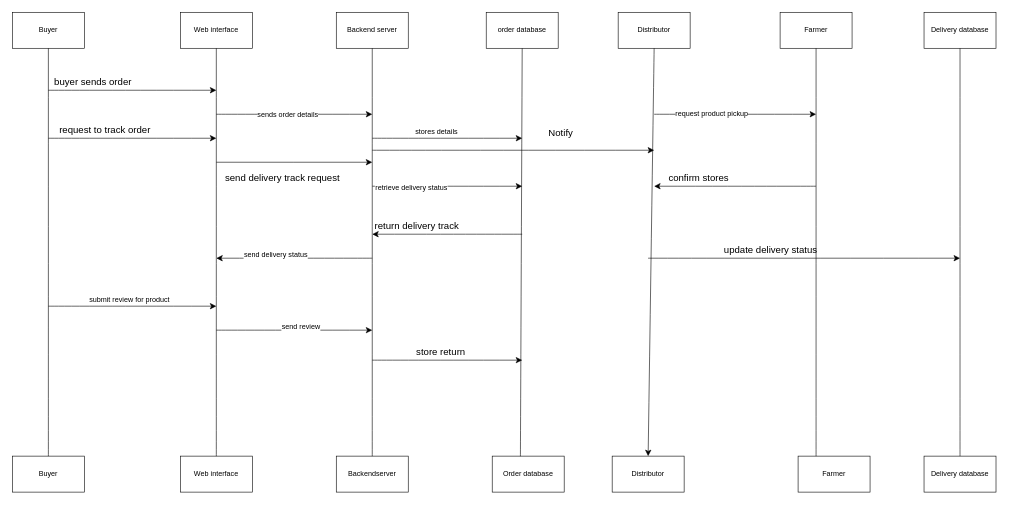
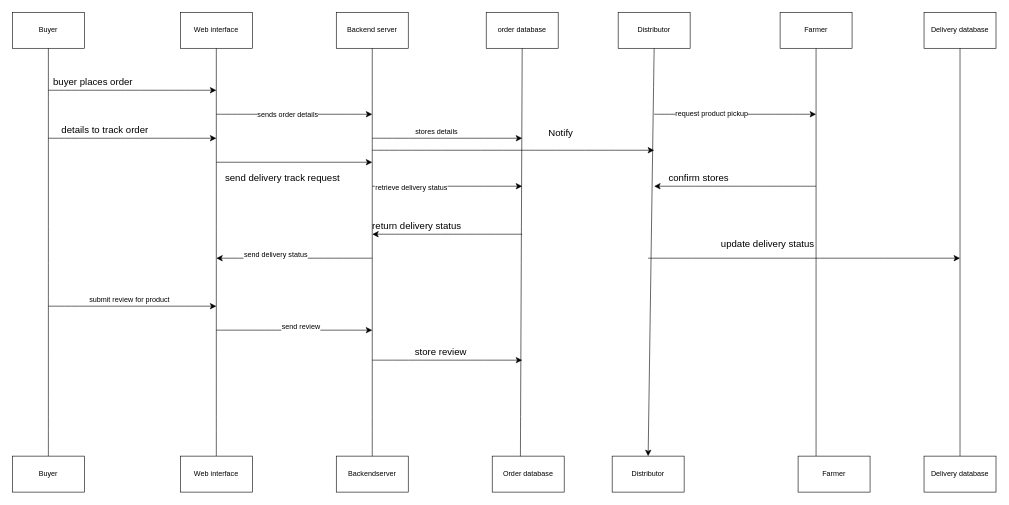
node "buyer sends order": label "buyer sends order" -> "buyer places order"
node "request to track order": label "request to track order" -> "details to track order"
node "return delivery track": label "return delivery track" -> "return delivery status"
node "update delivery status": moved (771, 250) -> (768, 244)
node "store return": label "store return" -> "store review"
